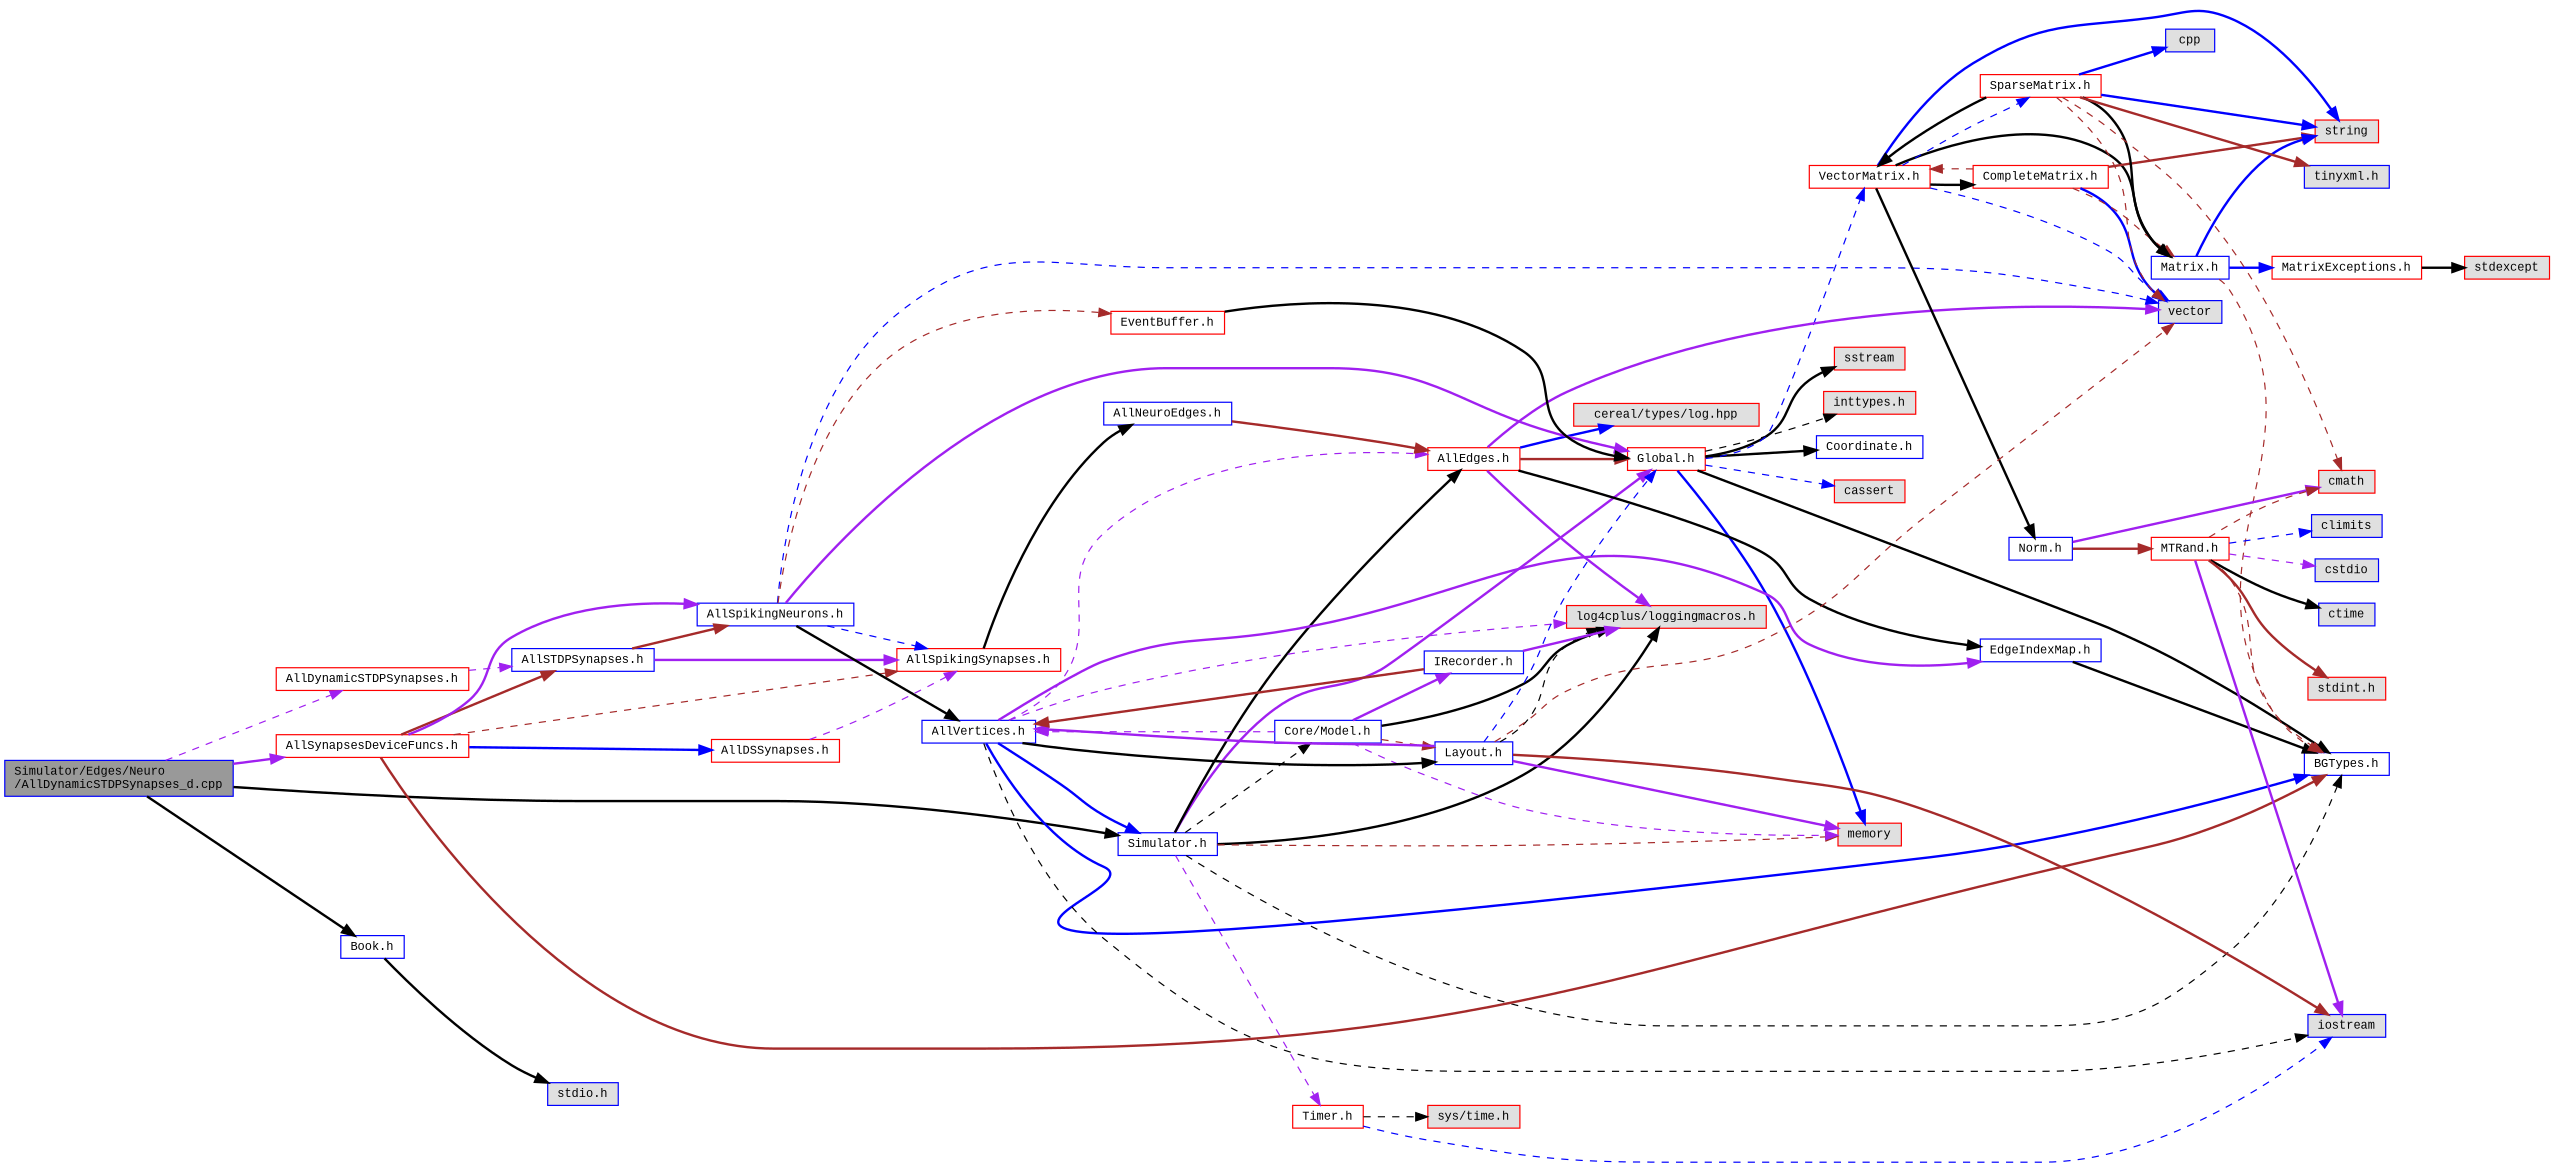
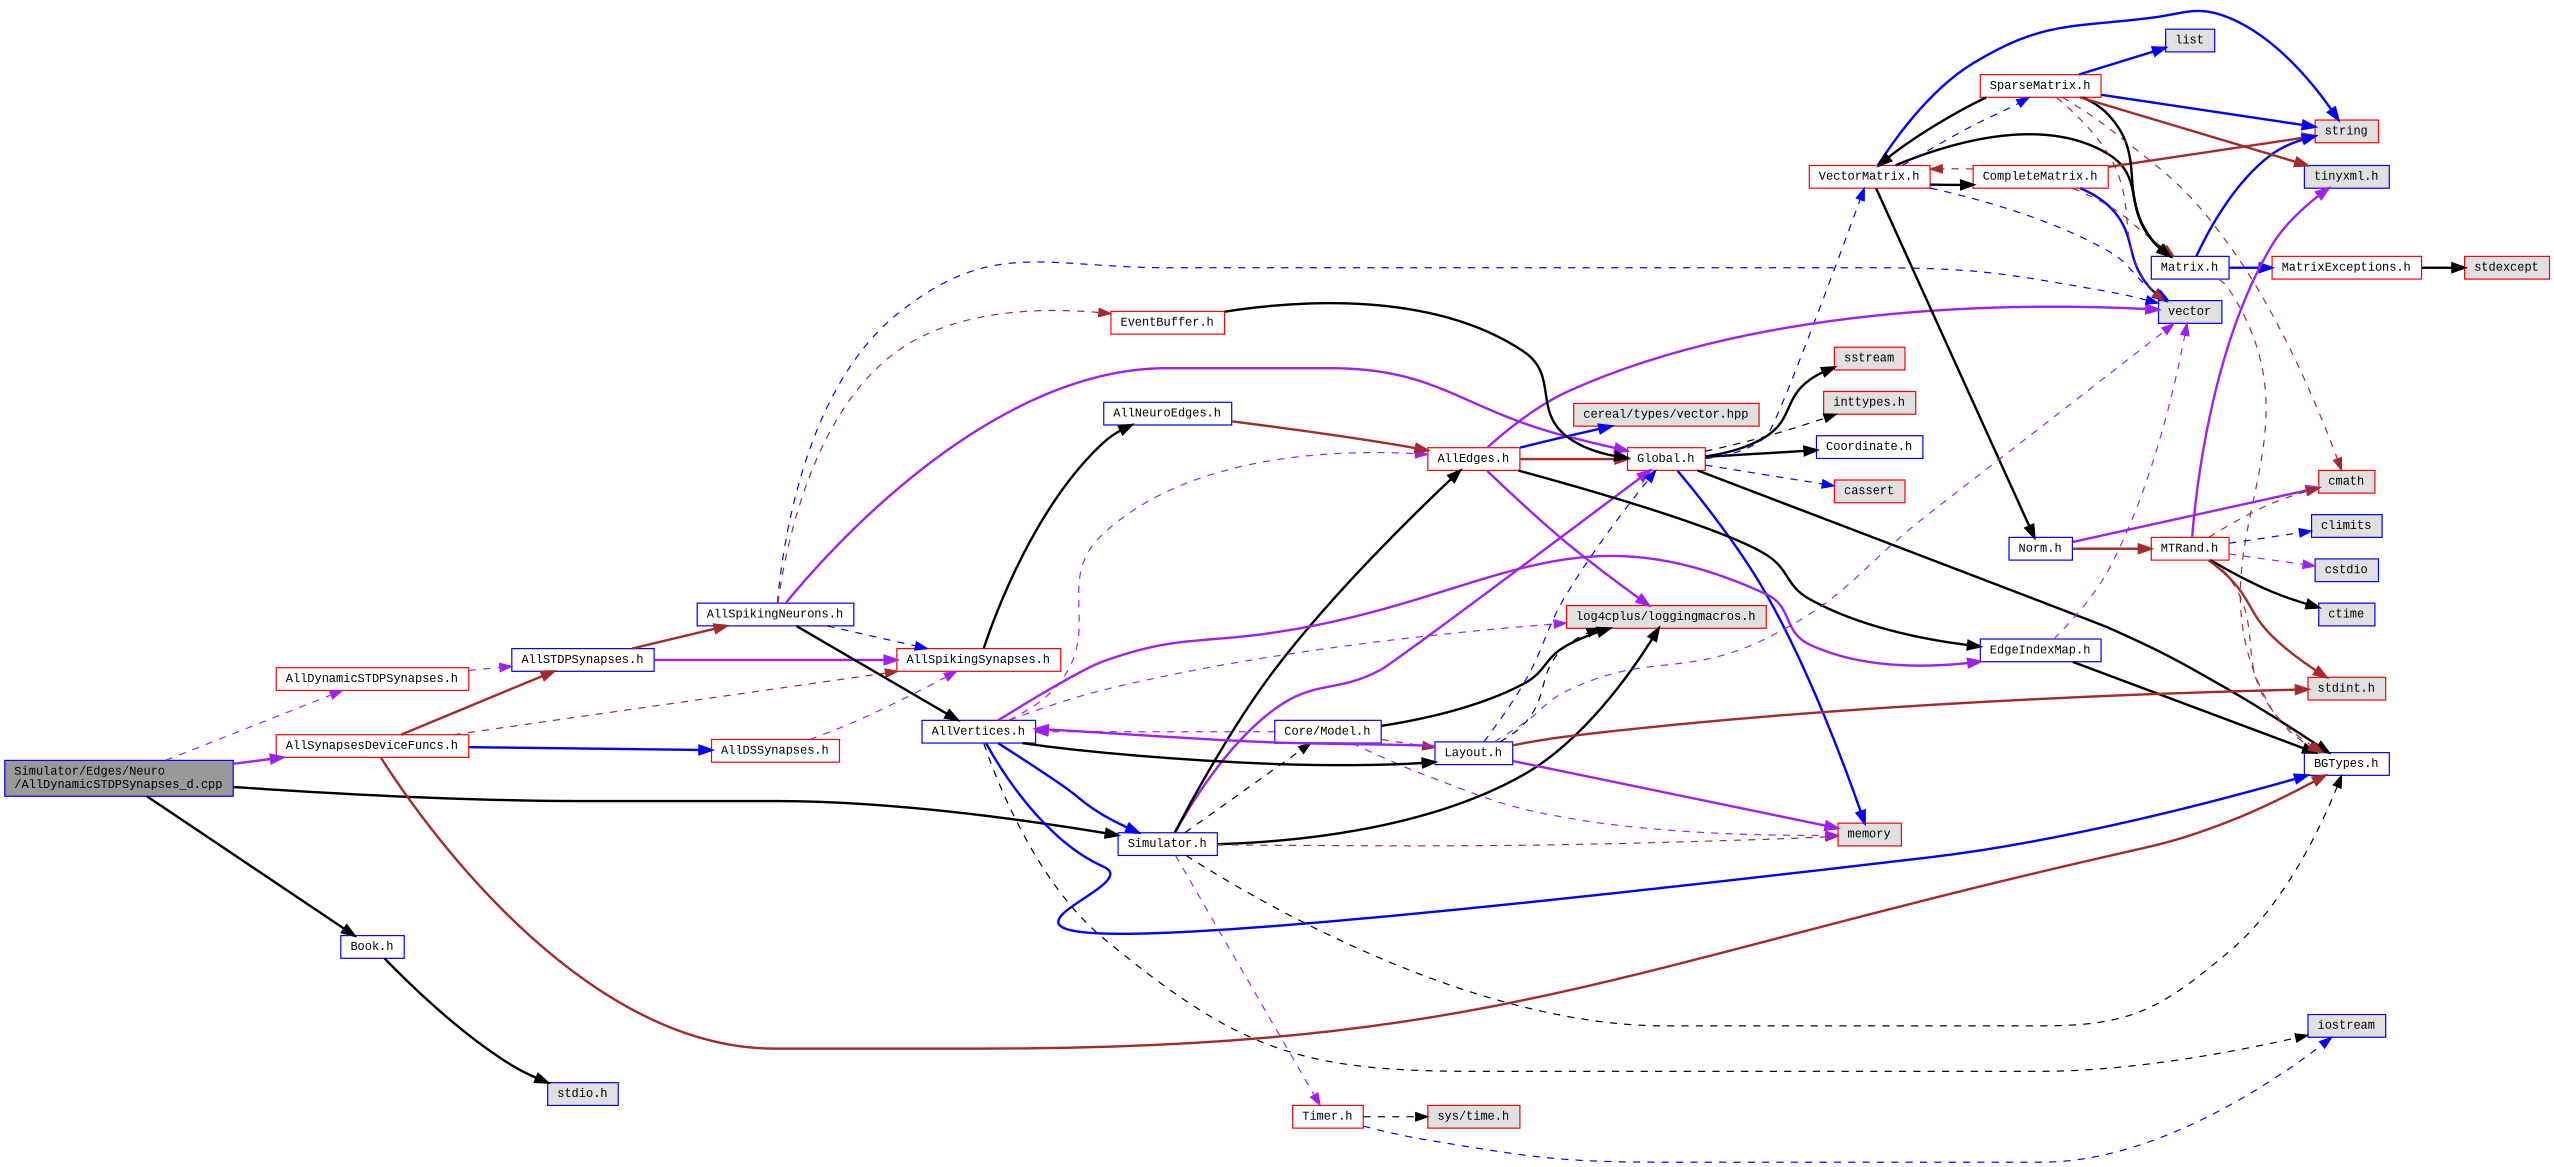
node "cpp": label "cpp" -> "list"
node "cereal/types/log.hpp": label "cereal/types/log.hpp" -> "cereal/types/vector.hpp"
edge "EdgeIndexMap.h" -> "vector": added
edge "Layout.h" -> "vector": color brown -> purple
edge "AllSynapsesDeviceFuncs.h" -> "AllSpikingNeurons.h": removed
node "IRecorder.h": removed
edge "MTRand.h" -> "iostream": now "MTRand.h" -> "tinyxml.h"
edge "Layout.h" -> "iostream": now "Layout.h" -> "stdint.h"
